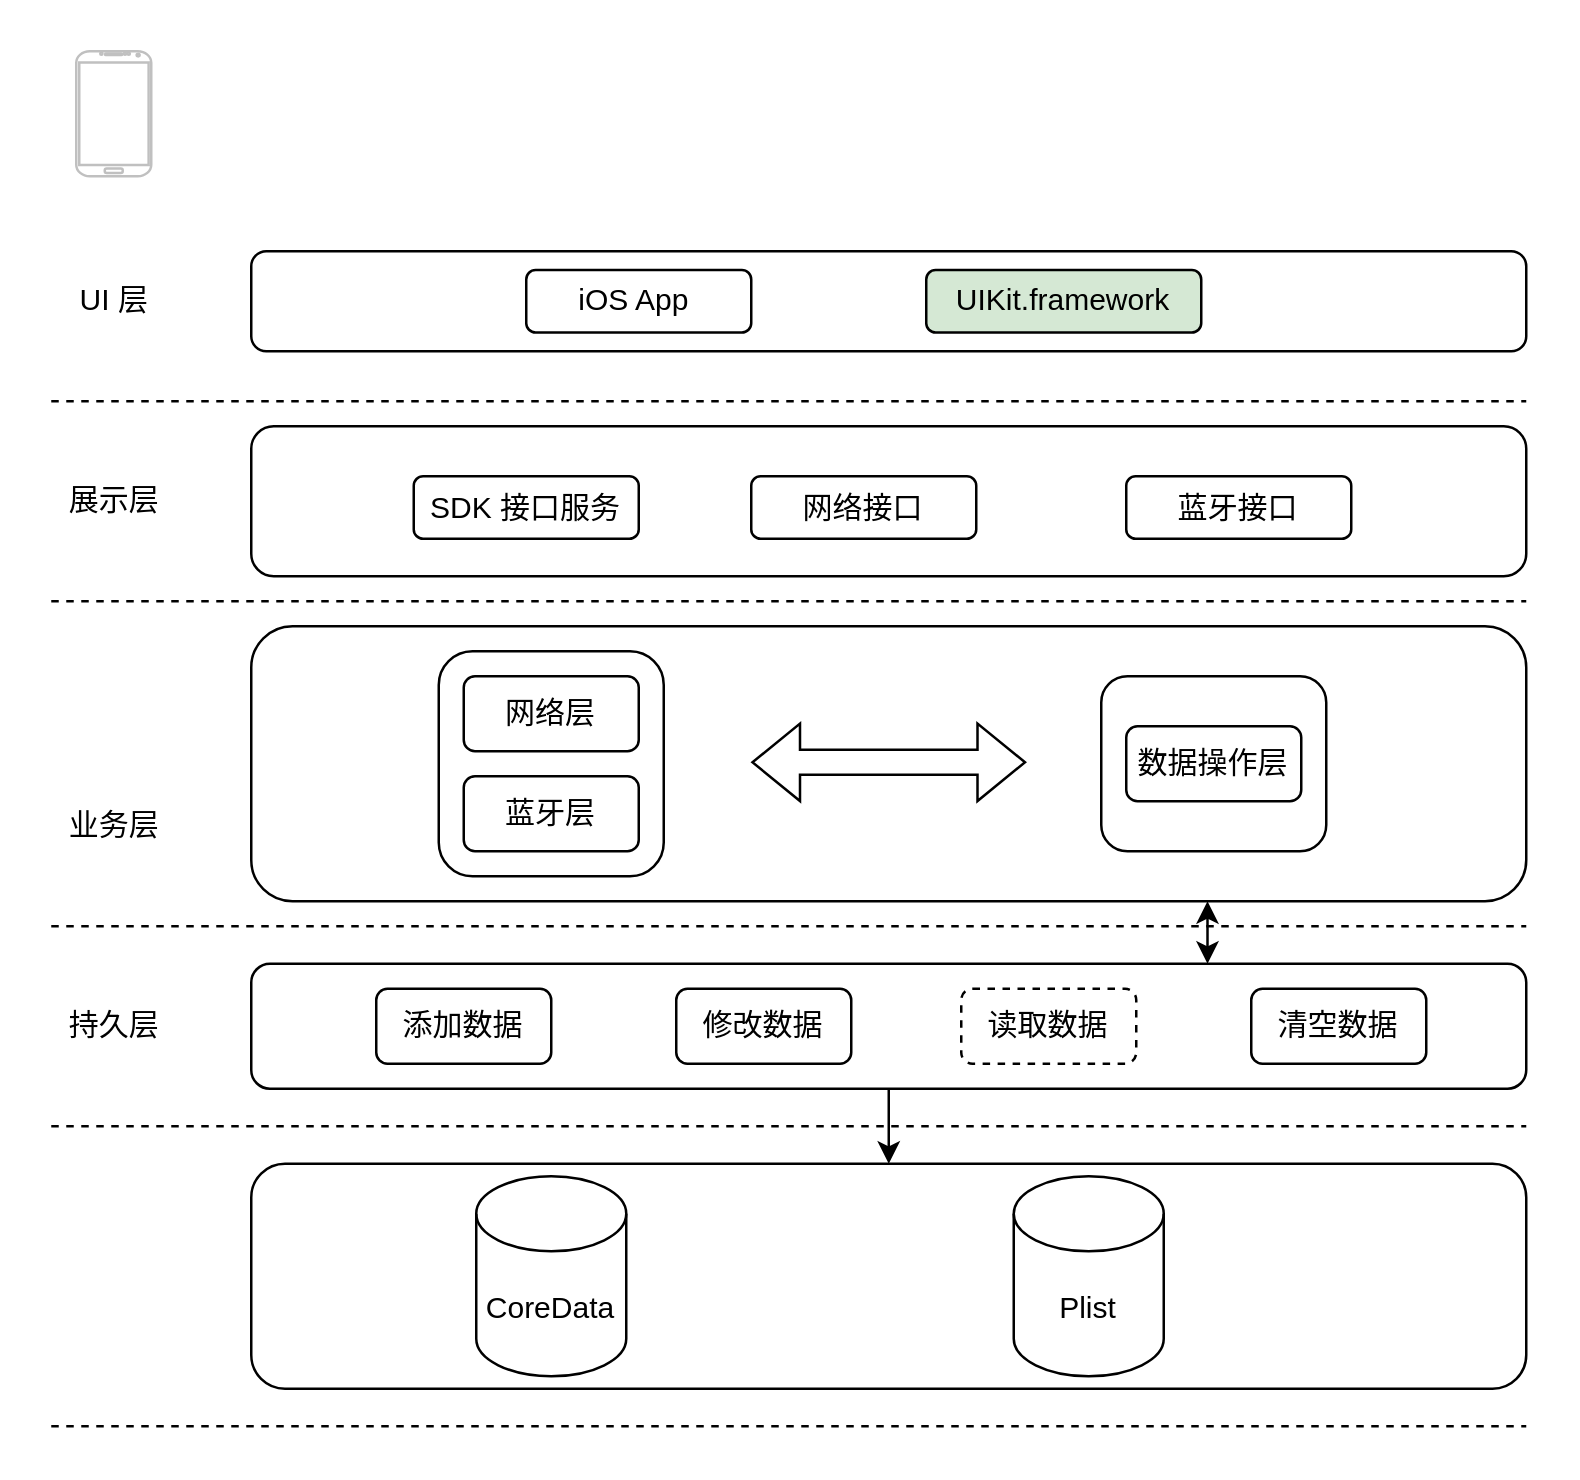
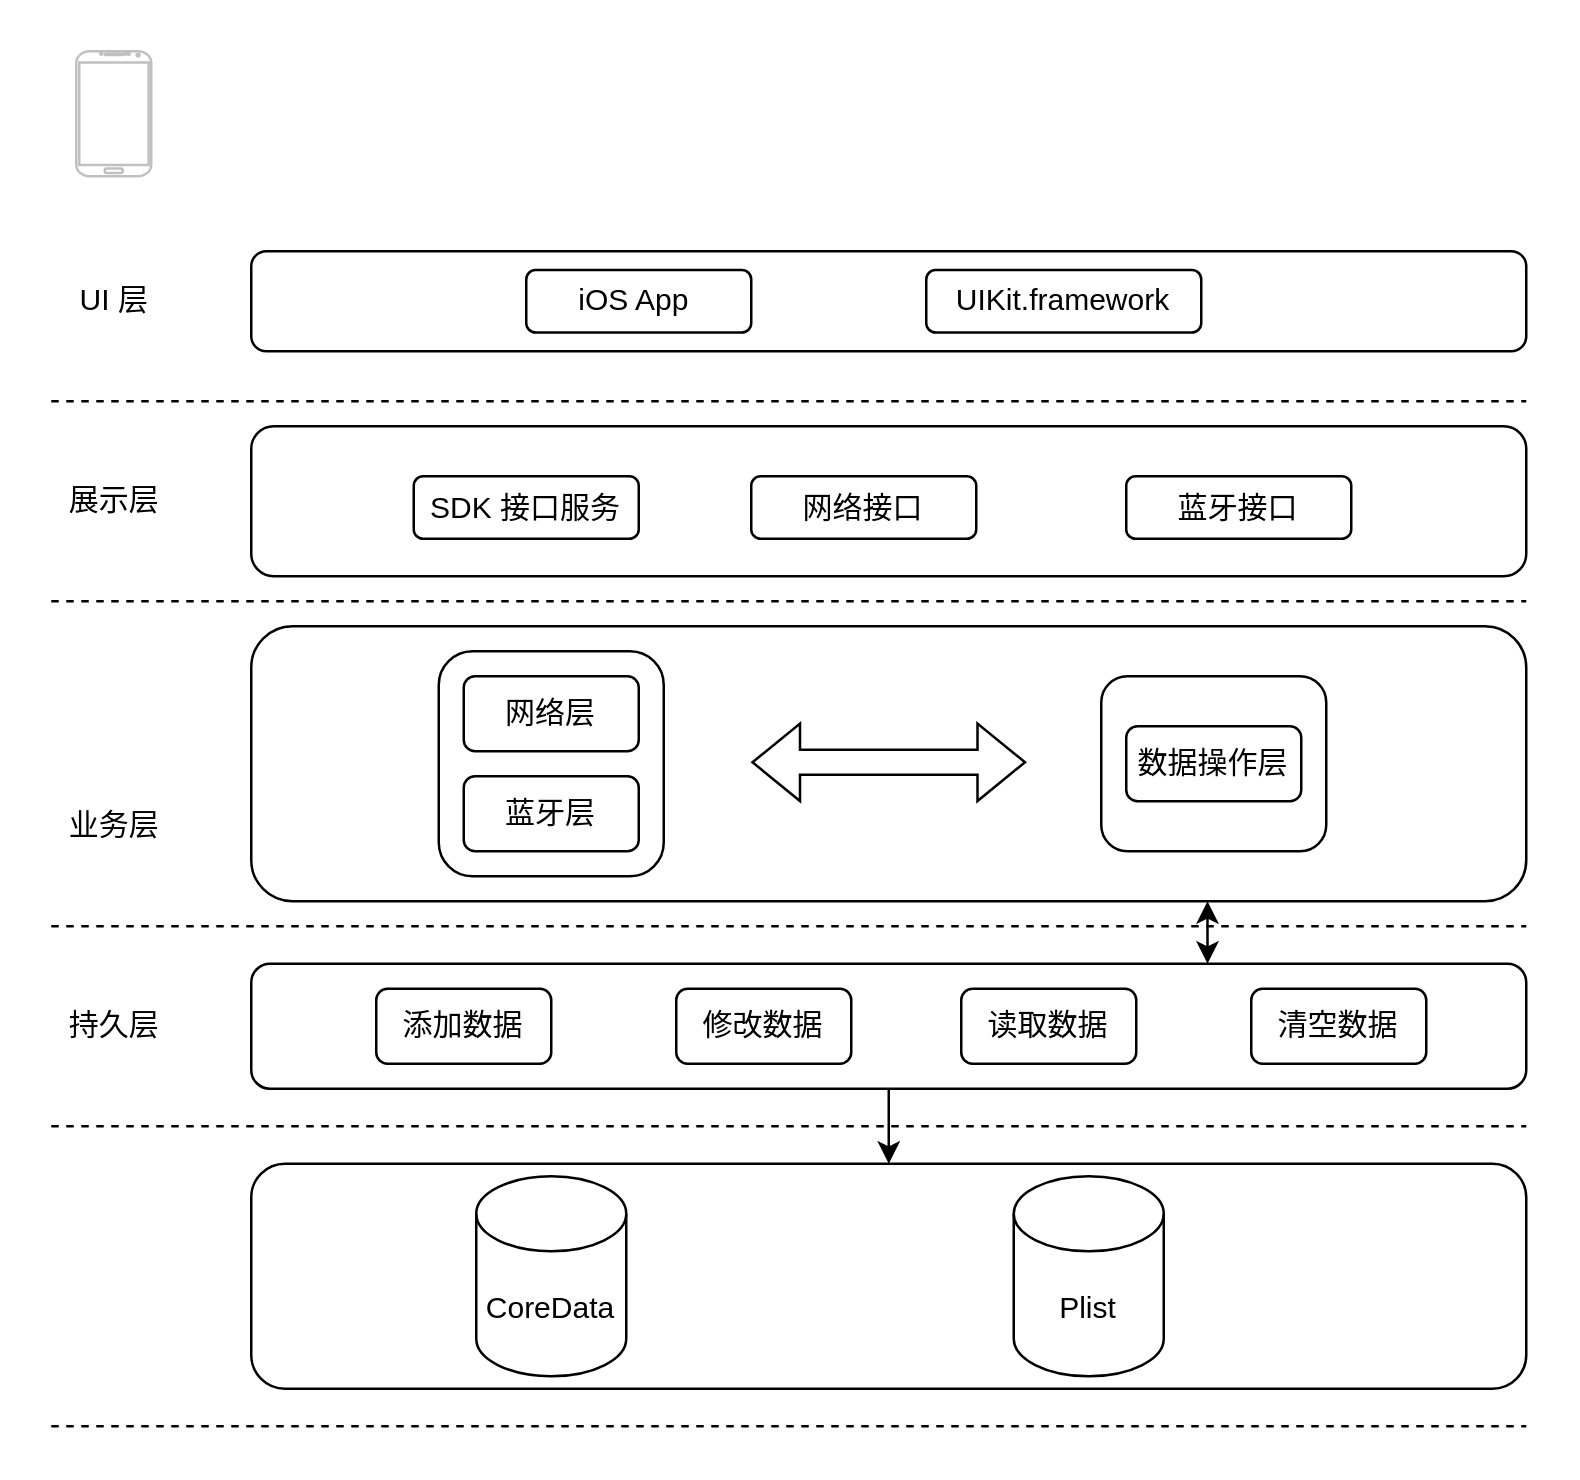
node "UIKit.framework": fillcolor #d5e8d4 -> #ffffff
node "读取数据": style dashed -> solid
